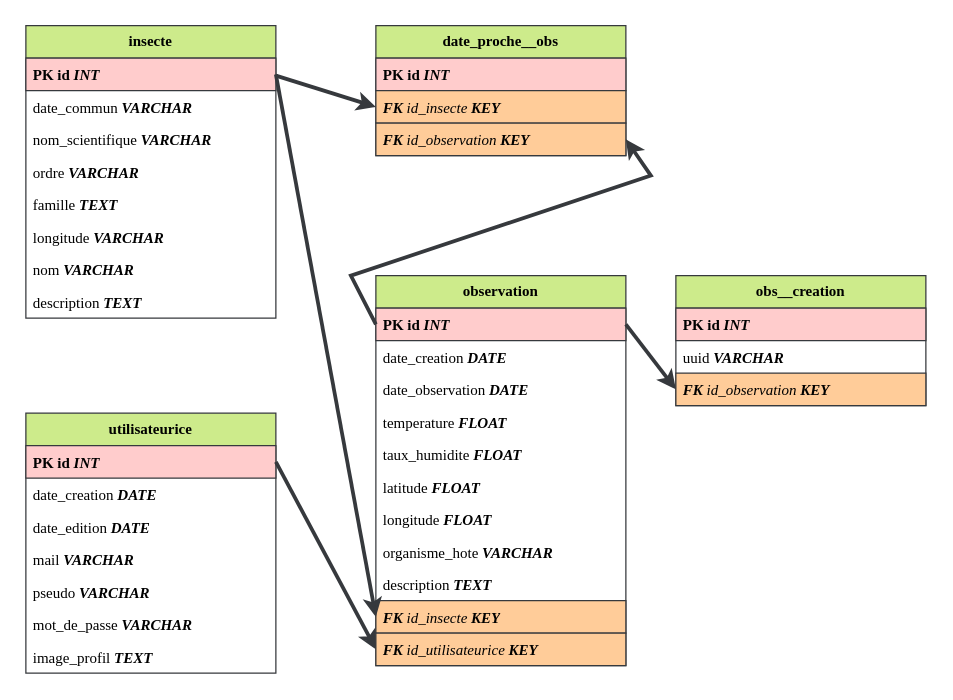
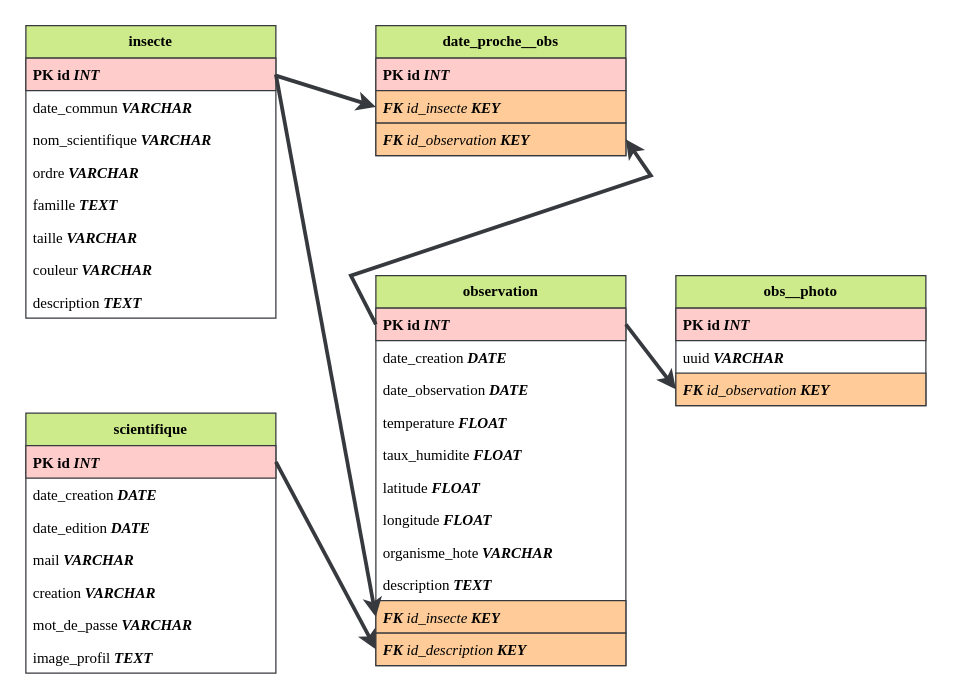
node "longitude VARCHAR": label "longitude VARCHAR" -> "taille VARCHAR"
node "nom VARCHAR": label "nom VARCHAR" -> "couleur VARCHAR"
node "obs__creation": label "obs__creation" -> "obs__photo"
node "utilisateurice": label "utilisateurice" -> "scientifique"
node "pseudo VARCHAR": label "pseudo VARCHAR" -> "creation VARCHAR"
node "FK id_utilisateurice KEY": label "FK id_utilisateurice KEY" -> "FK id_description KEY"
